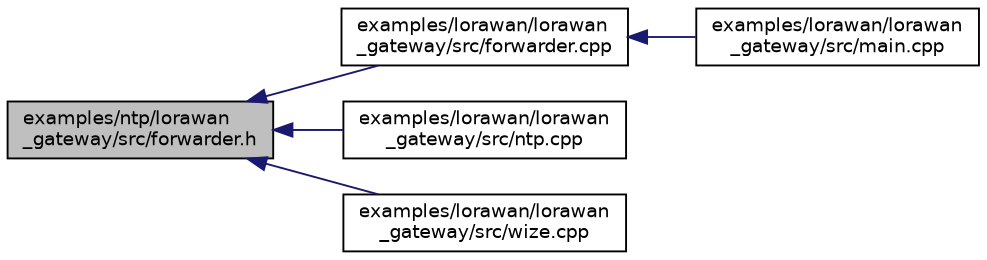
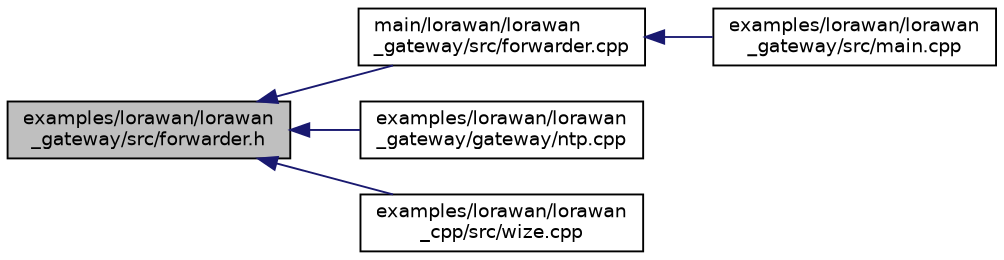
node "examples/lorawan/lorawan _gateway/src/forwarder.cpp": label "examples/lorawan/lorawan _gateway/src/forwarder.cpp" -> "main/lorawan/lorawan _gateway/src/forwarder.cpp"
node "examples/ntp/lorawan _gateway/src/forwarder.h": label "examples/ntp/lorawan _gateway/src/forwarder.h" -> "examples/lorawan/lorawan _gateway/src/forwarder.h"
node "examples/lorawan/lorawan _gateway/src/ntp.cpp": label "examples/lorawan/lorawan _gateway/src/ntp.cpp" -> "examples/lorawan/lorawan _gateway/gateway/ntp.cpp"
node "examples/lorawan/lorawan _gateway/src/wize.cpp": label "examples/lorawan/lorawan _gateway/src/wize.cpp" -> "examples/lorawan/lorawan _cpp/src/wize.cpp"
